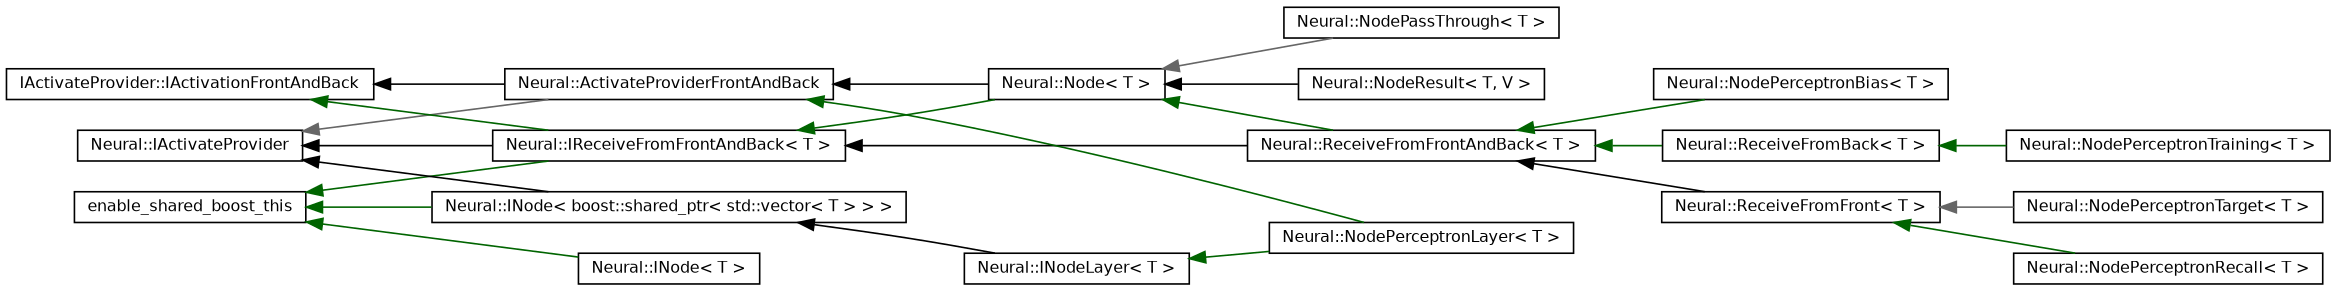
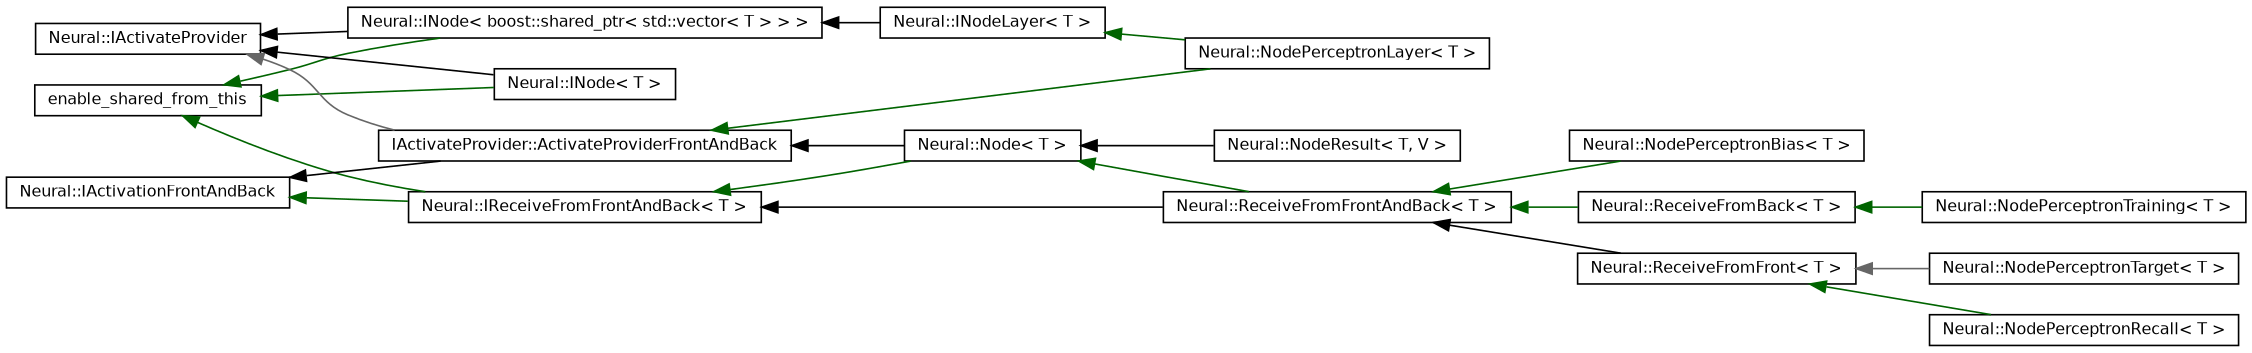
node "Neural::NodePassThrough< T >": removed
node "IActivateProvider::IActivationFrontAndBack": label "IActivateProvider::IActivationFrontAndBack" -> "Neural::IActivationFrontAndBack"
node "Neural::ActivateProviderFrontAndBack": label "Neural::ActivateProviderFrontAndBack" -> "IActivateProvider::ActivateProviderFrontAndBack"
edge "Neural::IReceiveFromFrontAndBack< T >" -> "Neural::IActivateProvider": now "Neural::INode< T >" -> "Neural::IActivateProvider"
node "enable_shared_boost_this": label "enable_shared_boost_this" -> "enable_shared_from_this"
